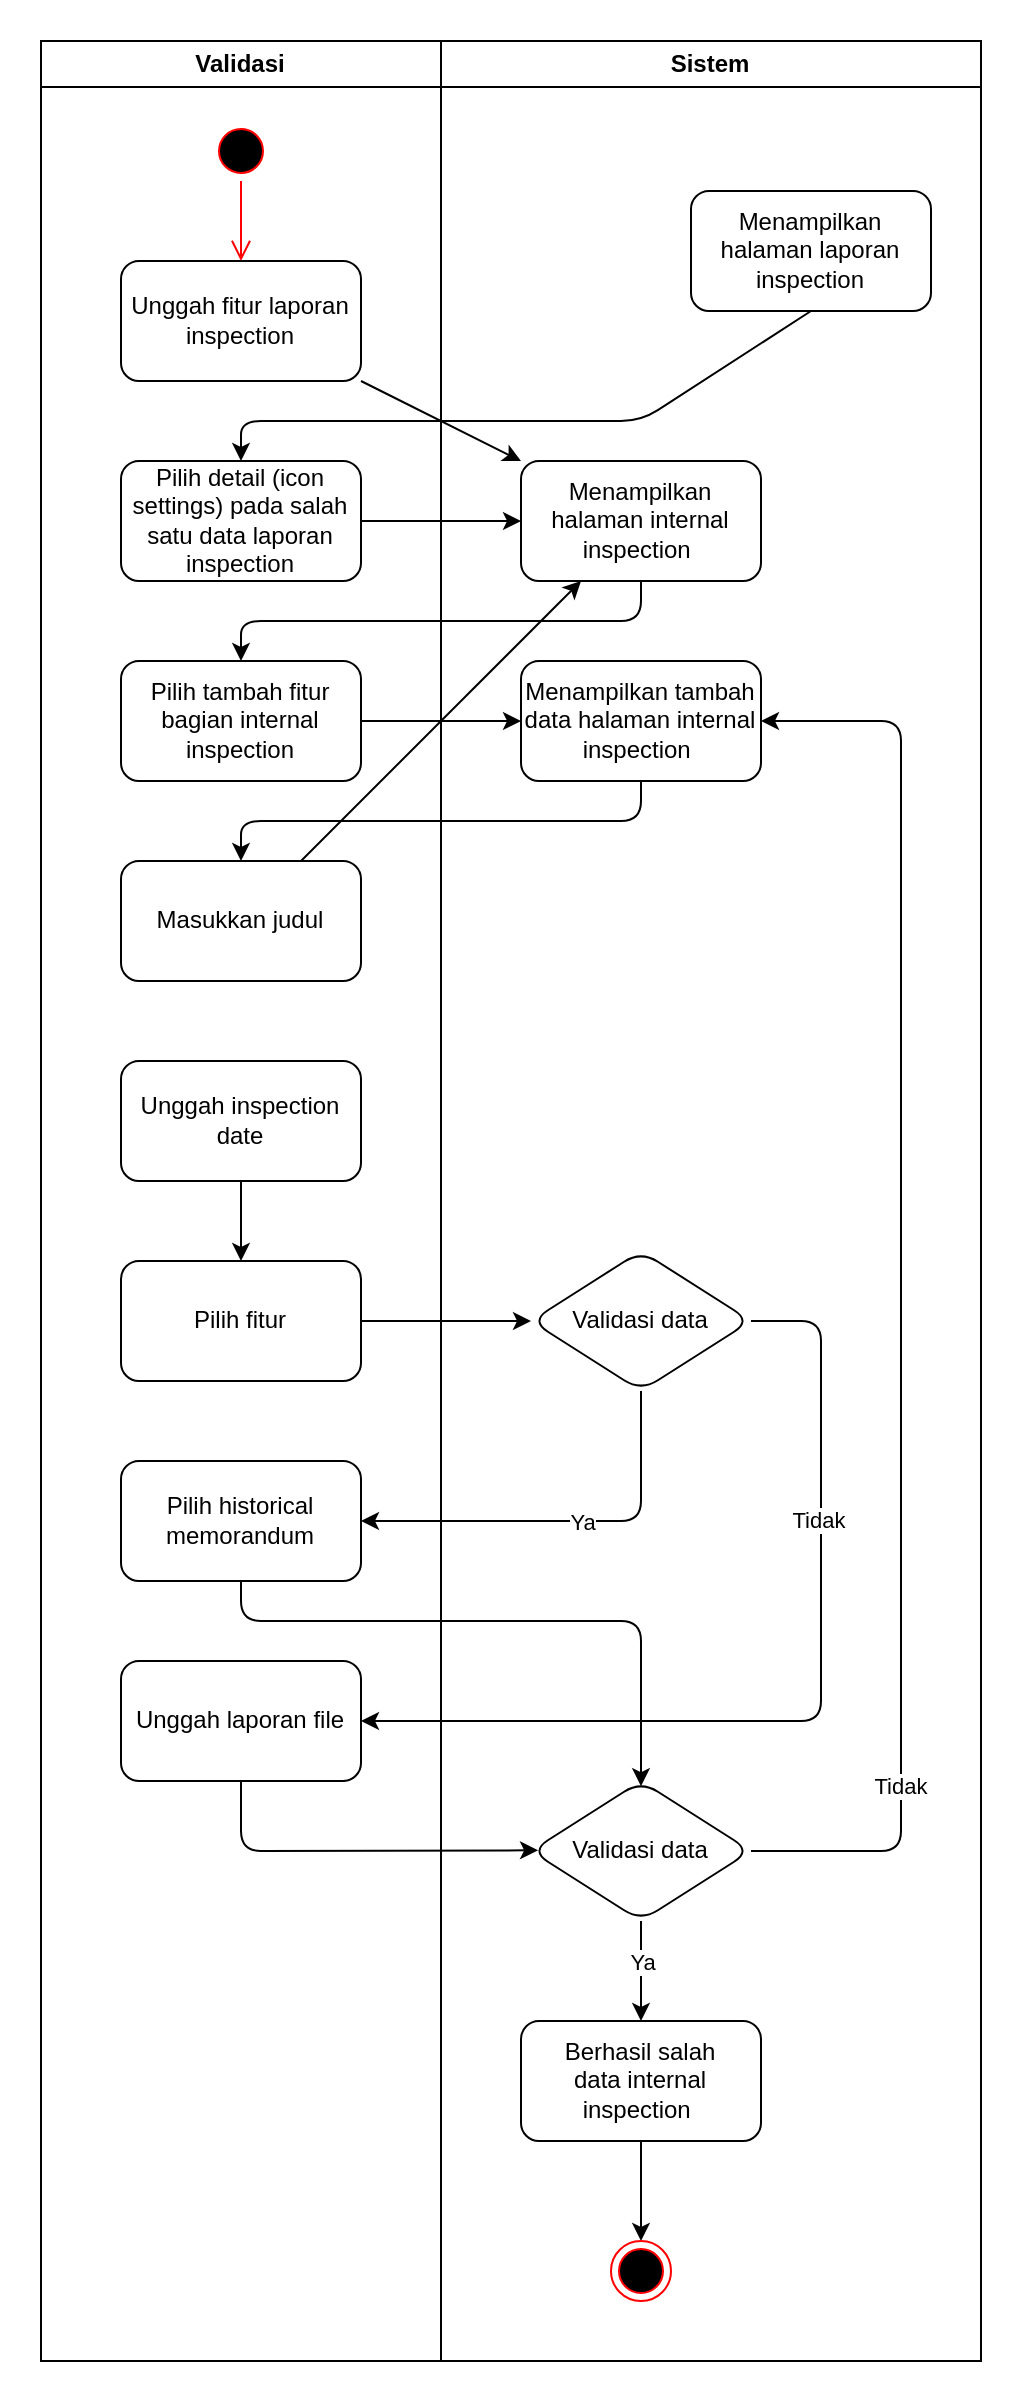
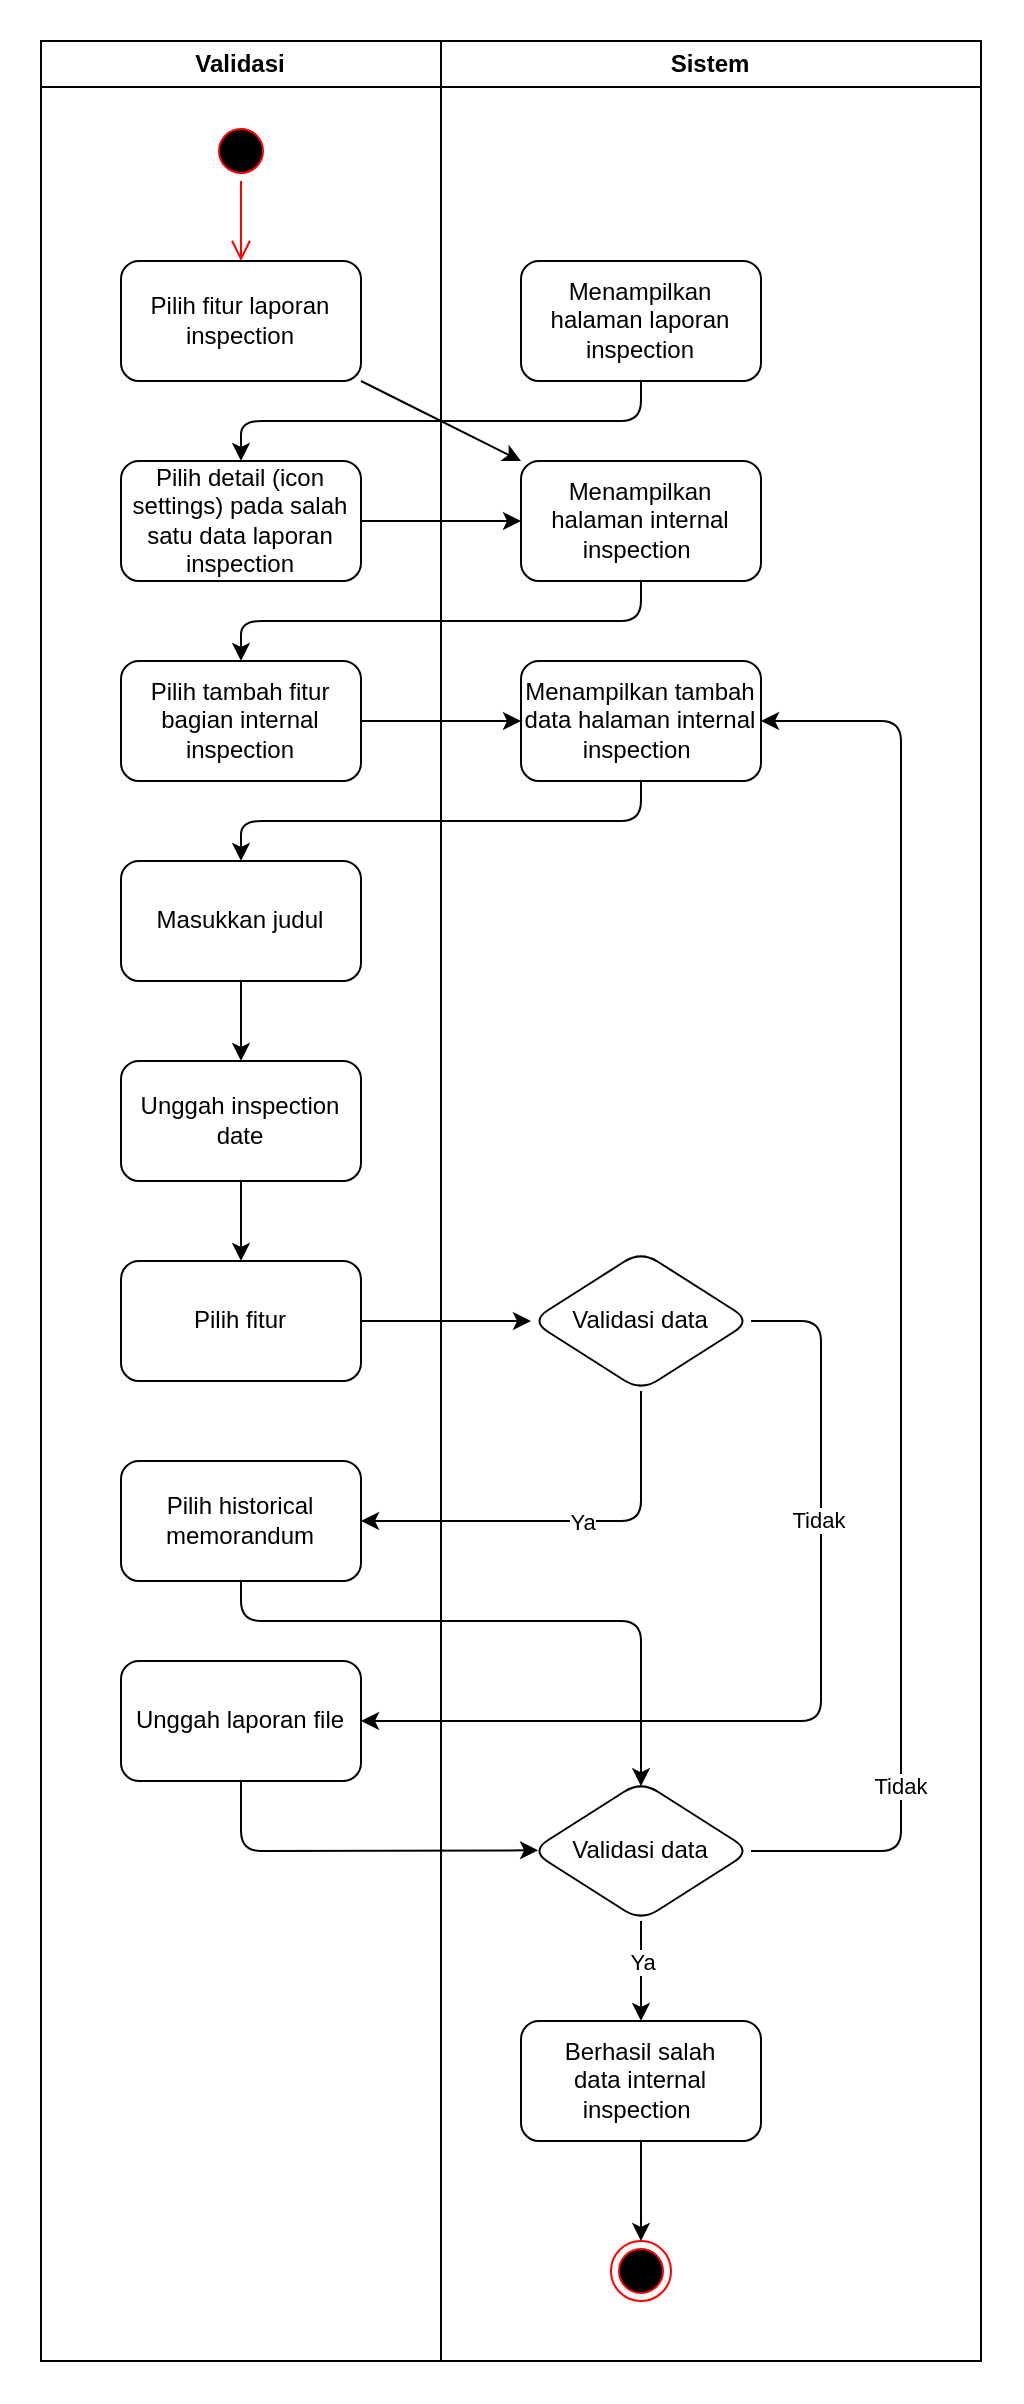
node "Menampilkan halaman laporan inspection": moved (811, 251) -> (641, 321)
node "Unggah fitur laporan inspection": label "Unggah fitur laporan inspection" -> "Pilih fitur laporan inspection"
edge "Masukkan judul" -> "Menampilkan halaman internal inspection": now "Masukkan judul" -> "Unggah inspection date"
